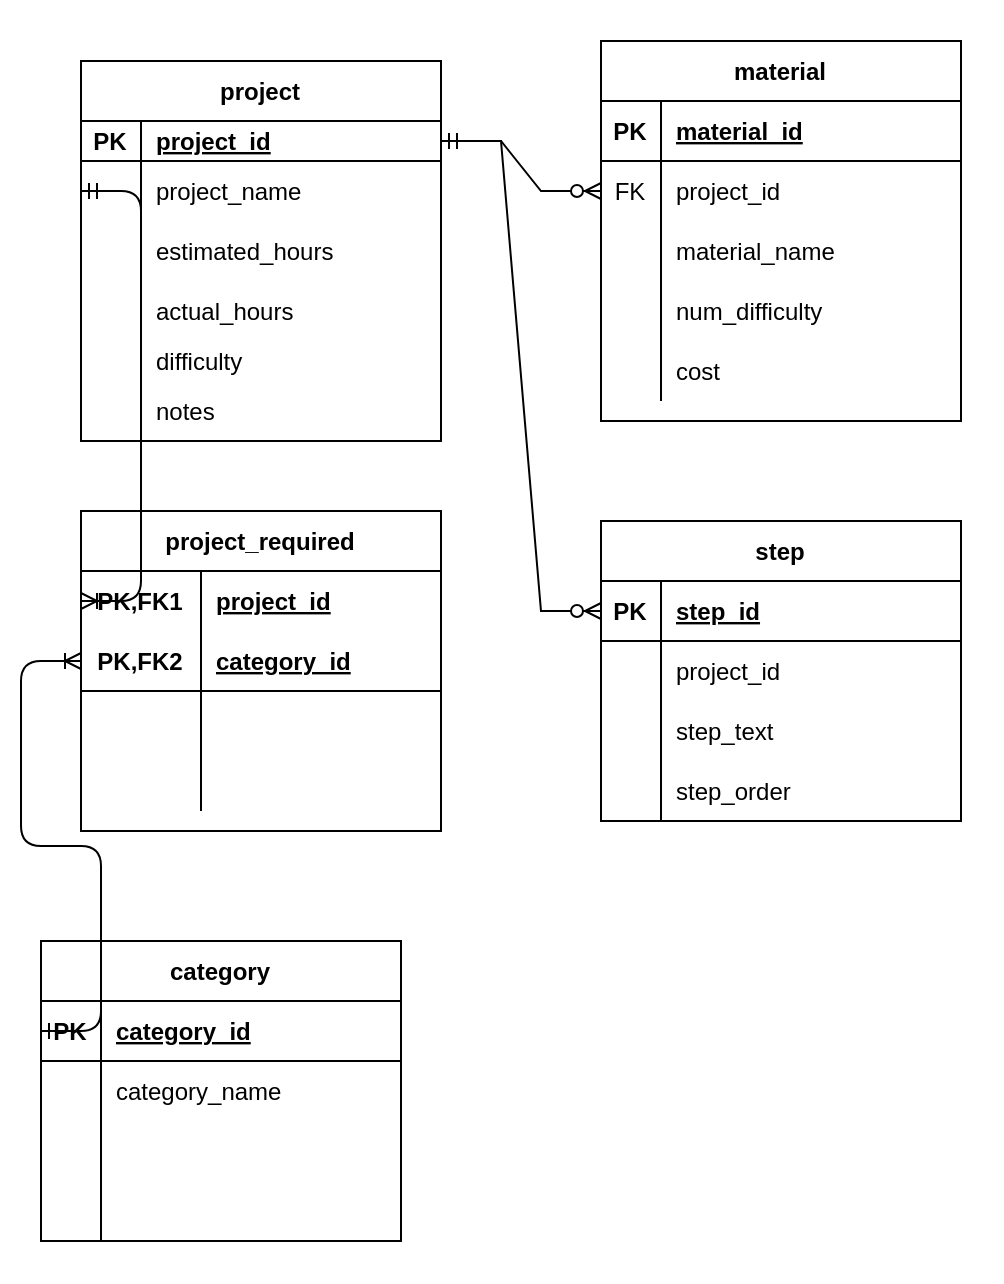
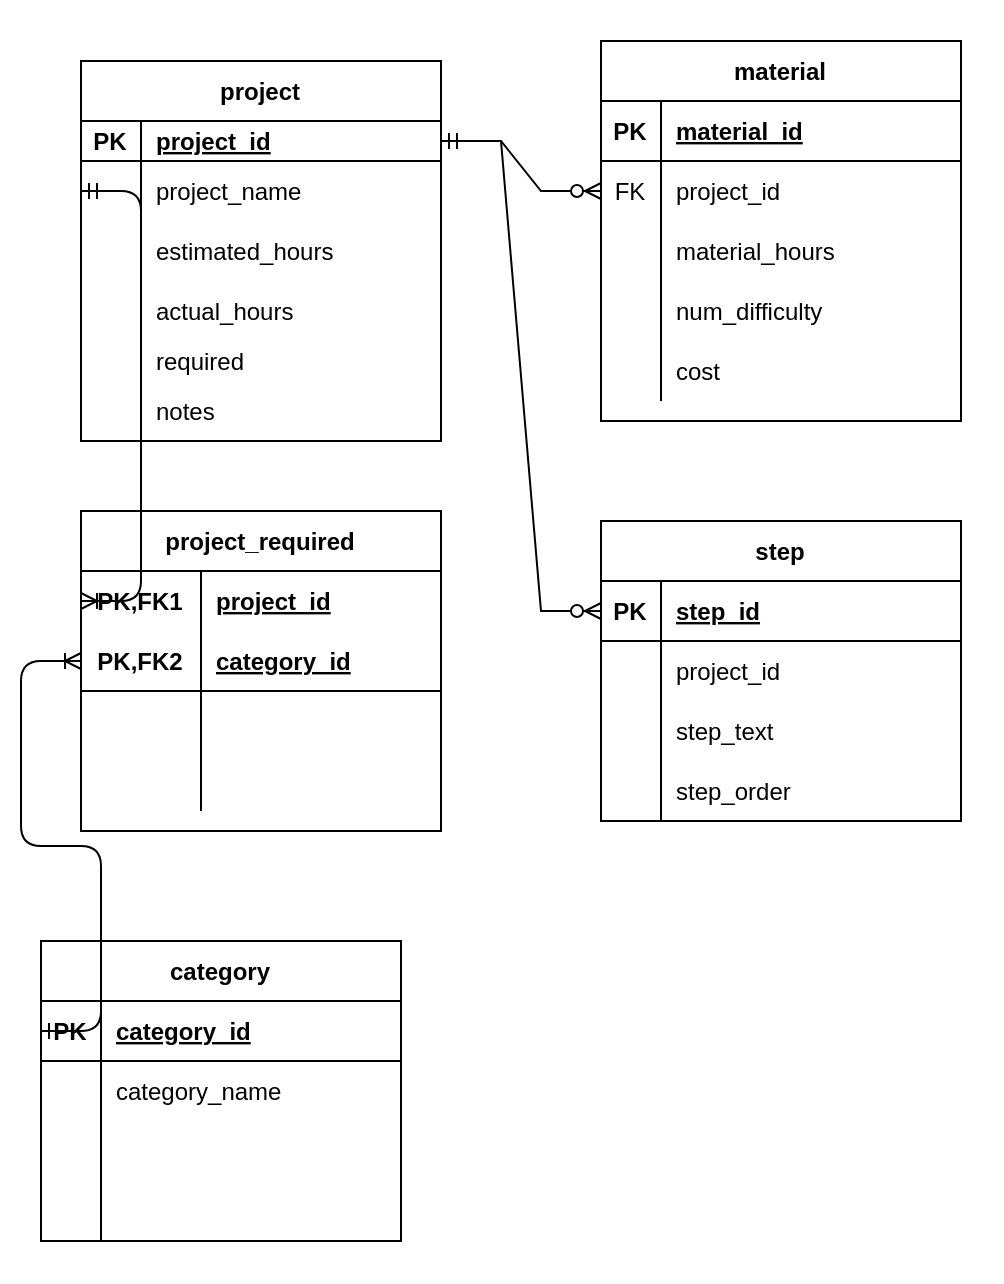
node "material_name": label "material_name" -> "material_hours"
node "difficulty": label "difficulty" -> "required"
